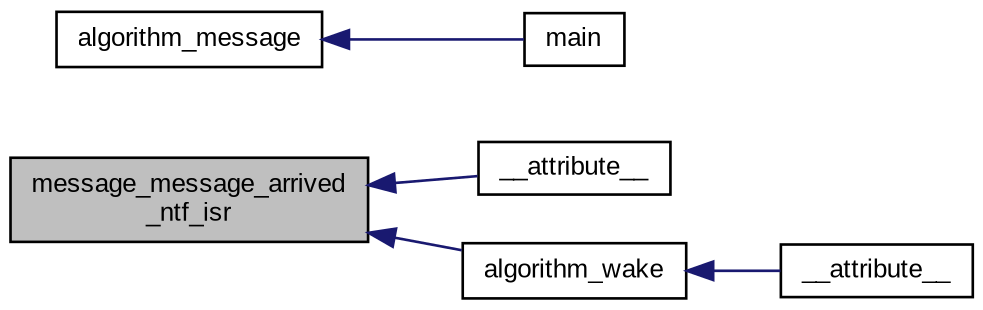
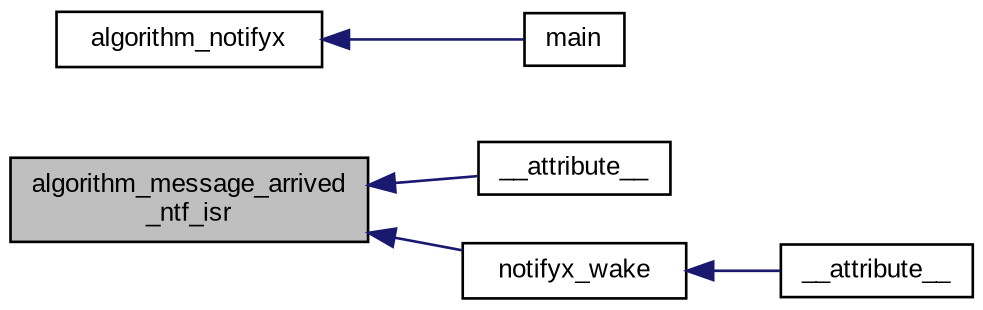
node "algorithm_message": label "algorithm_message" -> "algorithm_notifyx"
node "message_message_arrived _ntf_isr": label "message_message_arrived _ntf_isr" -> "algorithm_message_arrived _ntf_isr"
node "algorithm_wake": label "algorithm_wake" -> "notifyx_wake"
